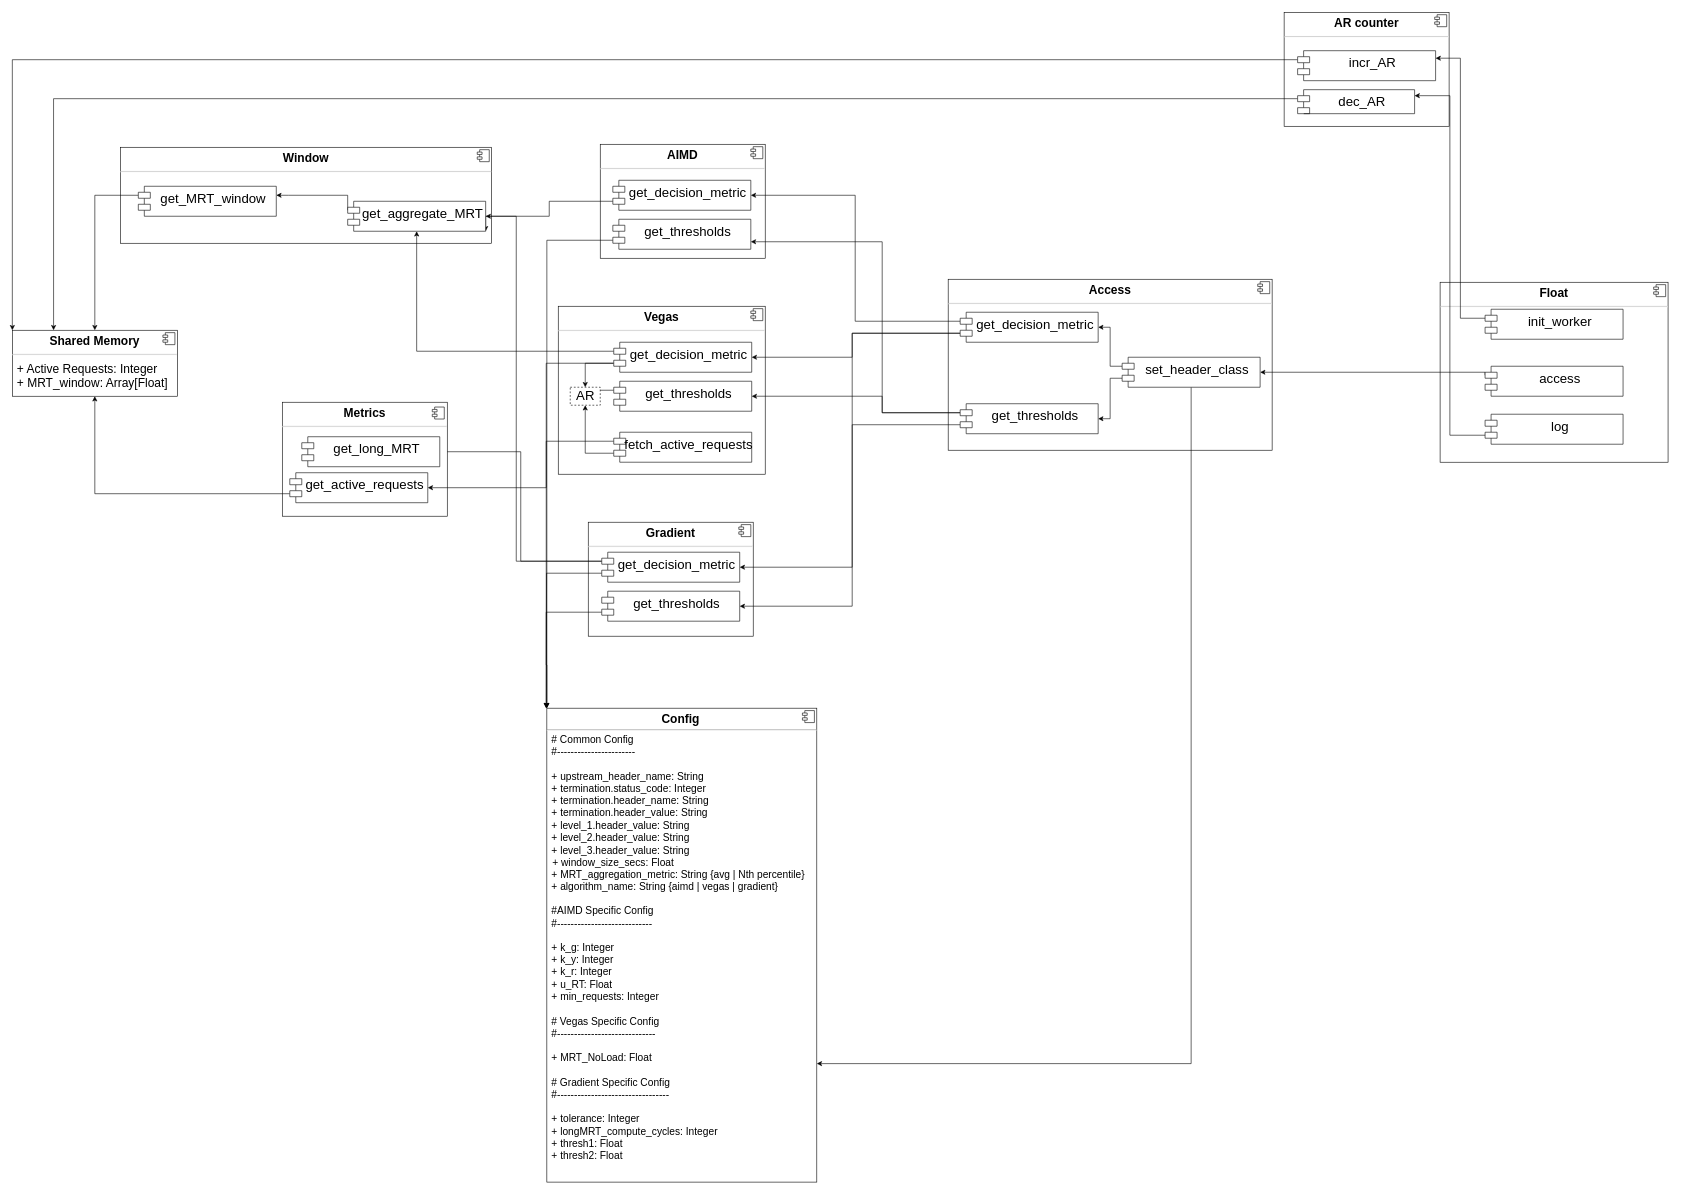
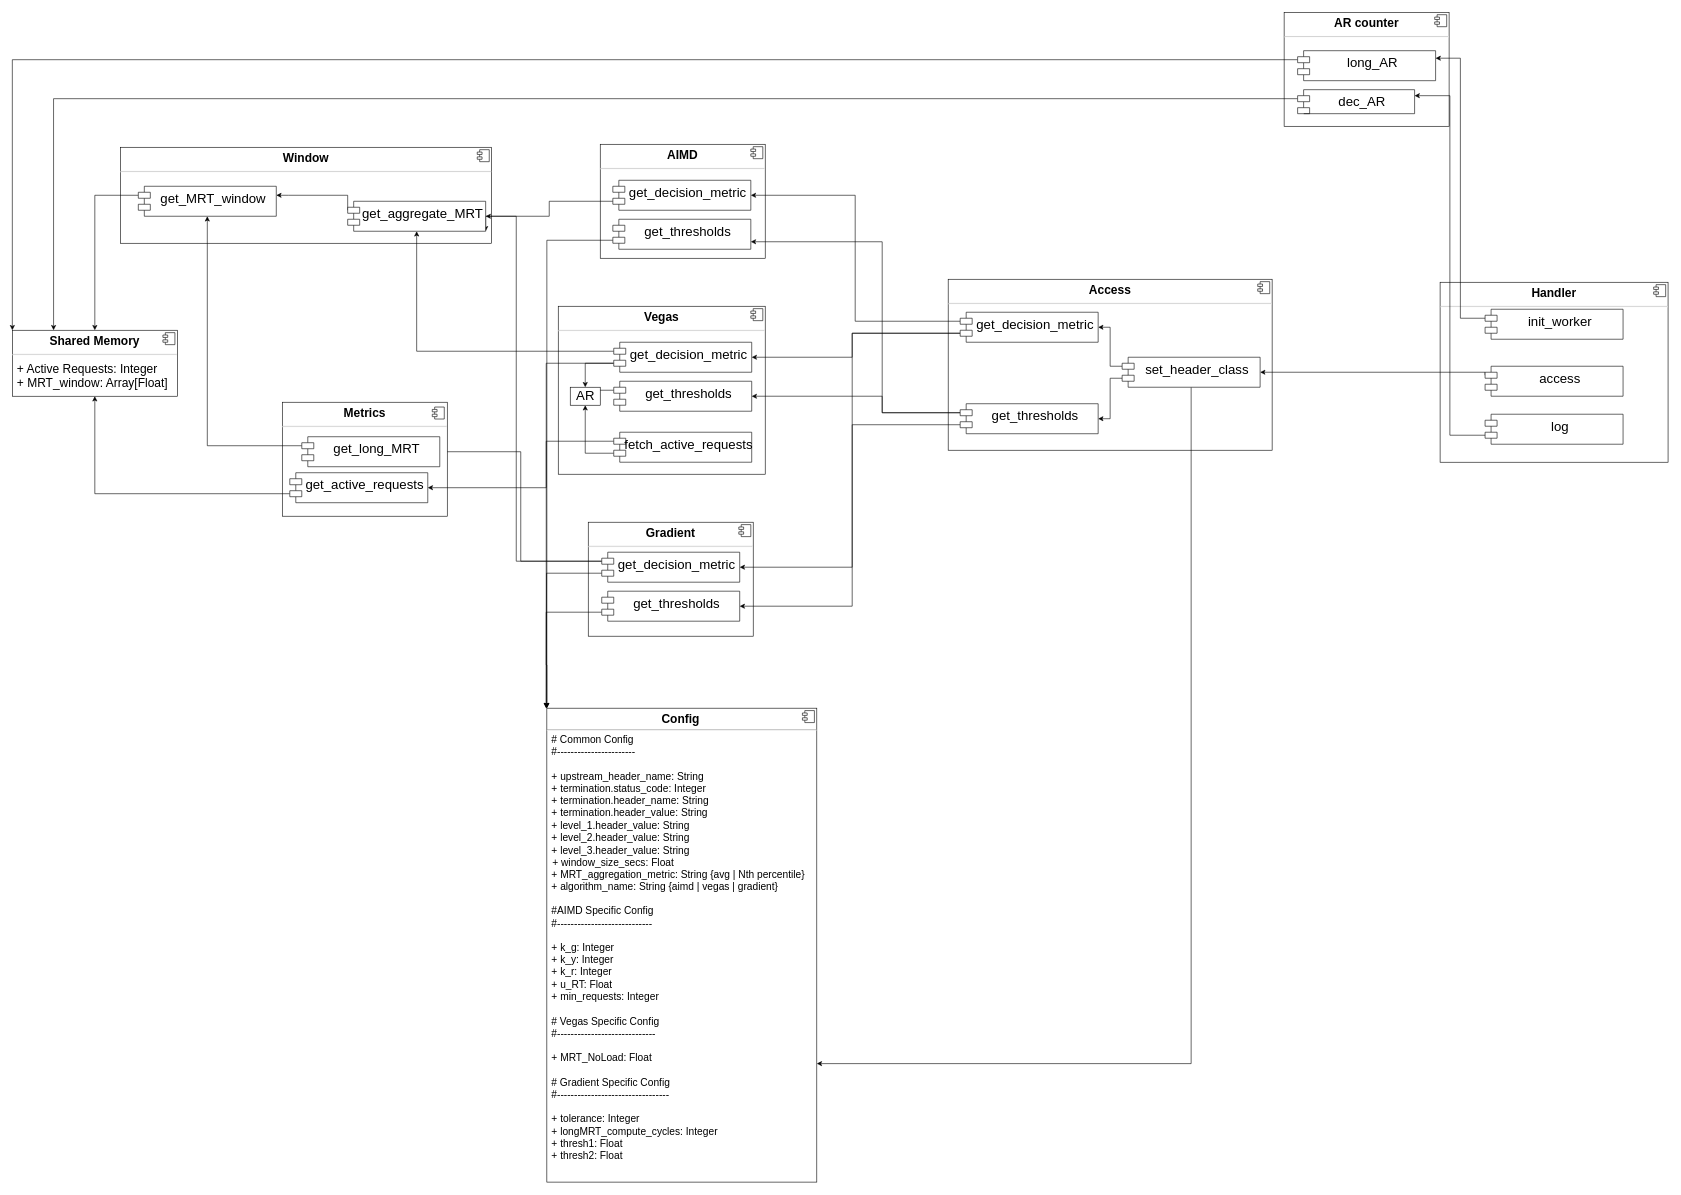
node "incr_AR": label "incr_AR" -> "long_AR"
node "Float": label "Float" -> "Handler"
node "AR": style dashed -> solid
edge "get_long_MRT" -> "get_MRT_window": added
